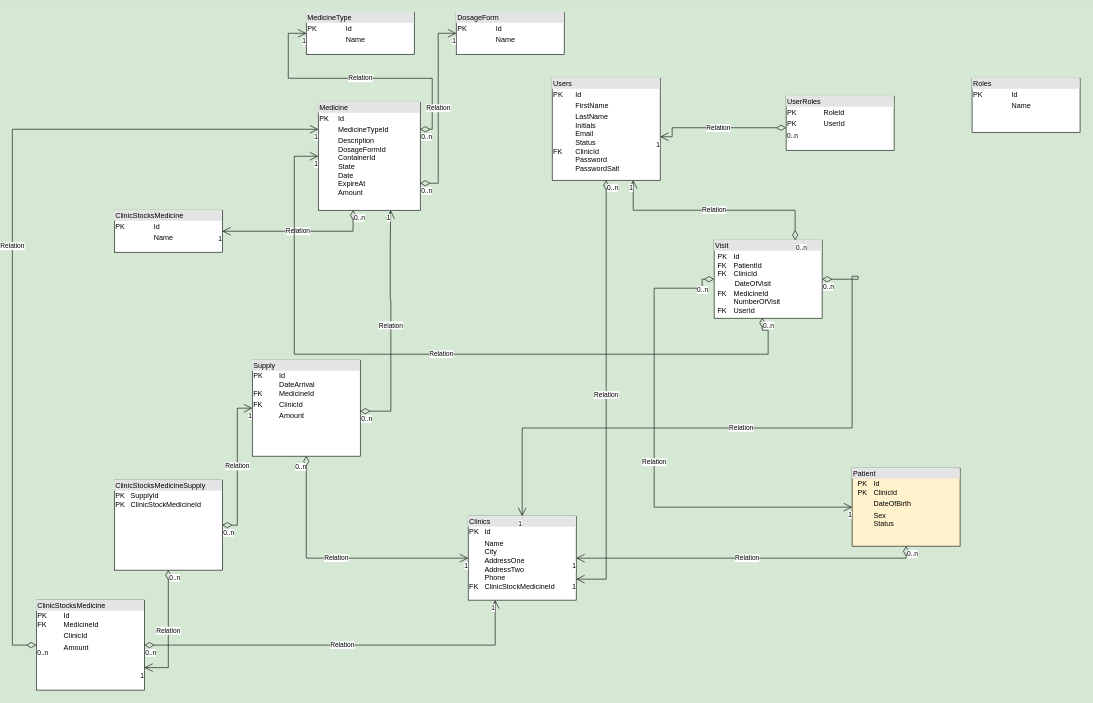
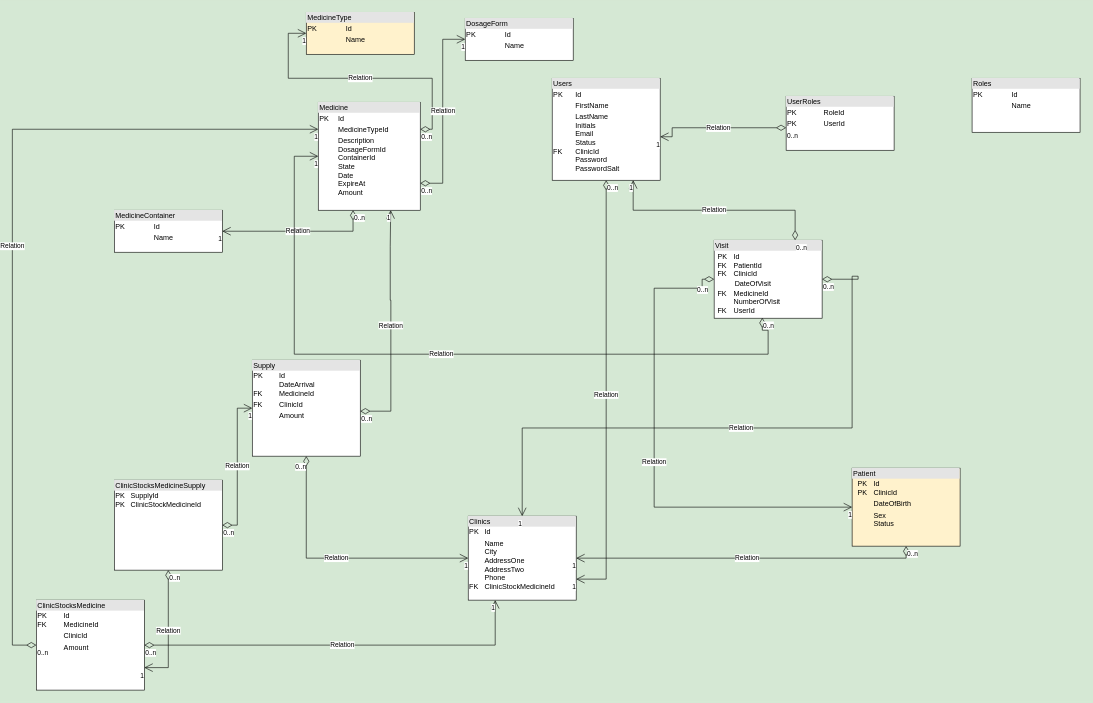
node "MedicineType PK Id Name": fillcolor #ffffff -> #fff2cc
node "DosageForm PK Id Name": moved (510, 33) -> (519, 39)
node "ClinicStocksMedicine PK Id Name": label "ClinicStocksMedicine PK Id Name" -> "MedicineContainer PK Id Name"
